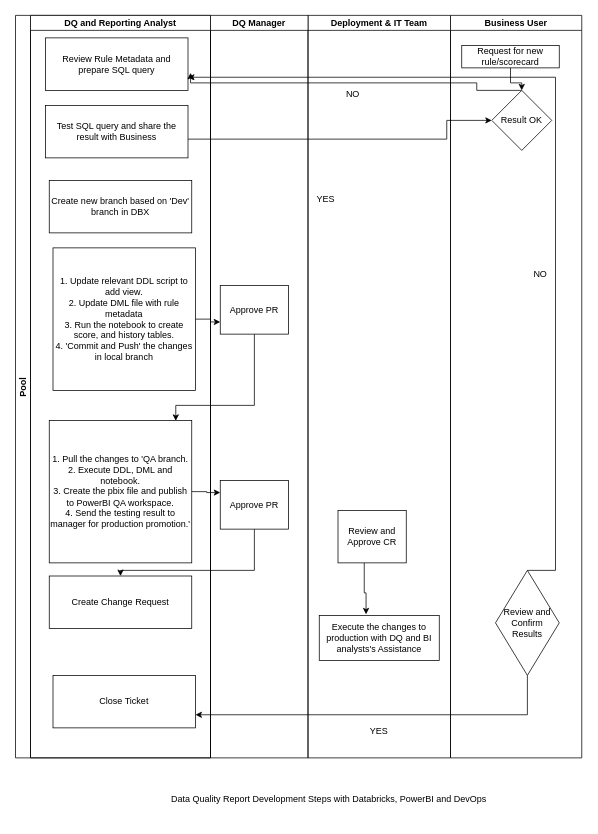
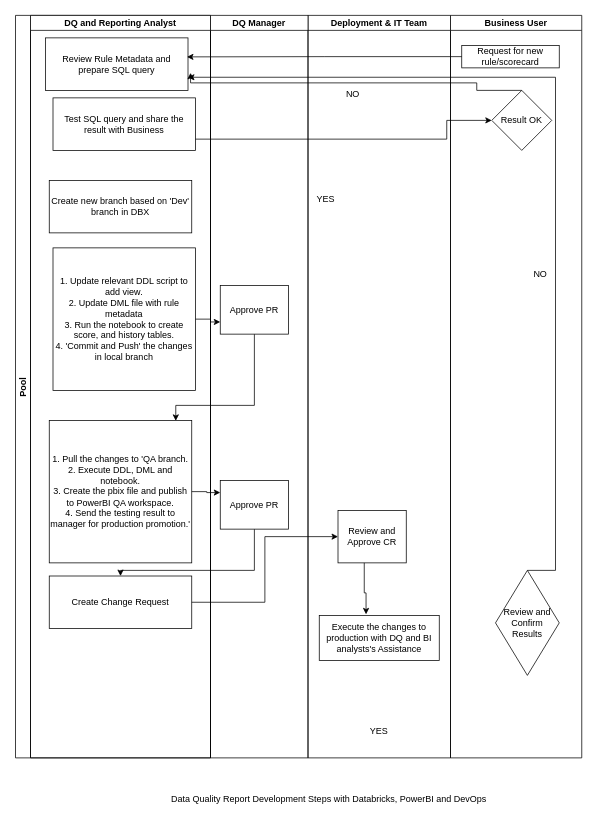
edge "Request for new rule/scorecard" -> "Result OK": now "Request for new rule/scorecard" -> "Review Rule Metadata and prepare SQL query"
node "Test SQL query and share the result with Business": moved (117, 132) -> (124, 124)
edge "Create Change Request" -> "Review and Approve CR": added
node "Close Ticket": removed
edge "Review and Confirm Results" -> "Close Ticket": removed
